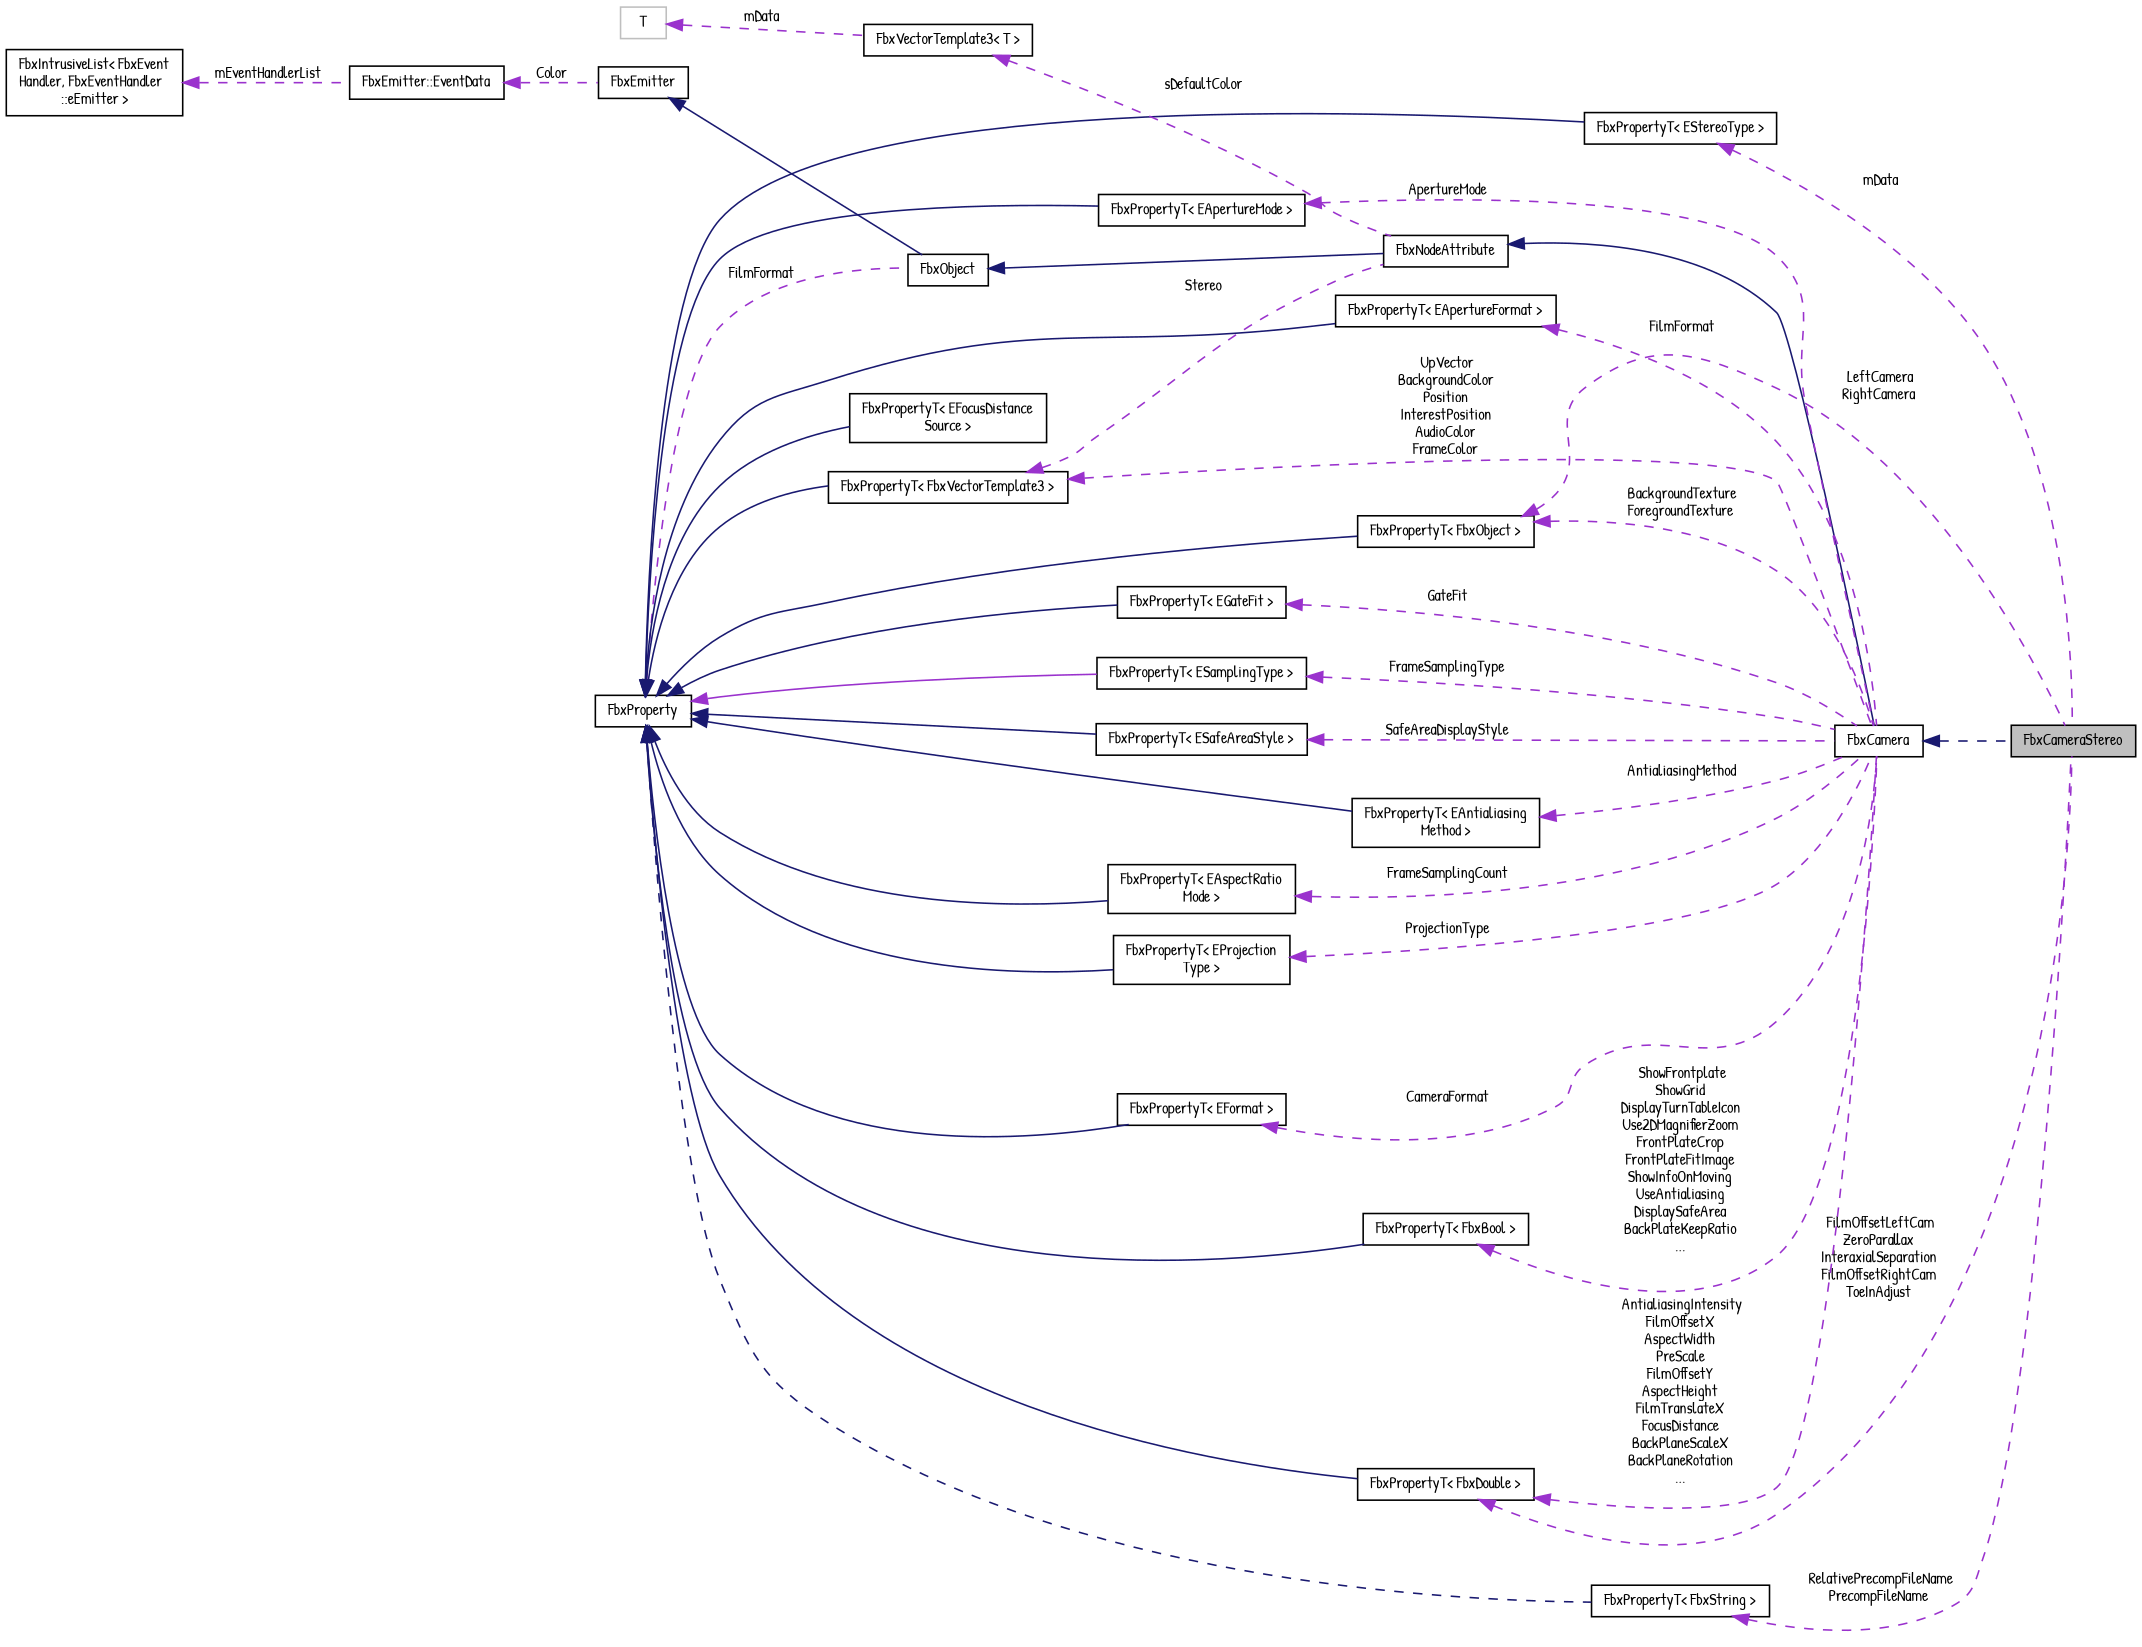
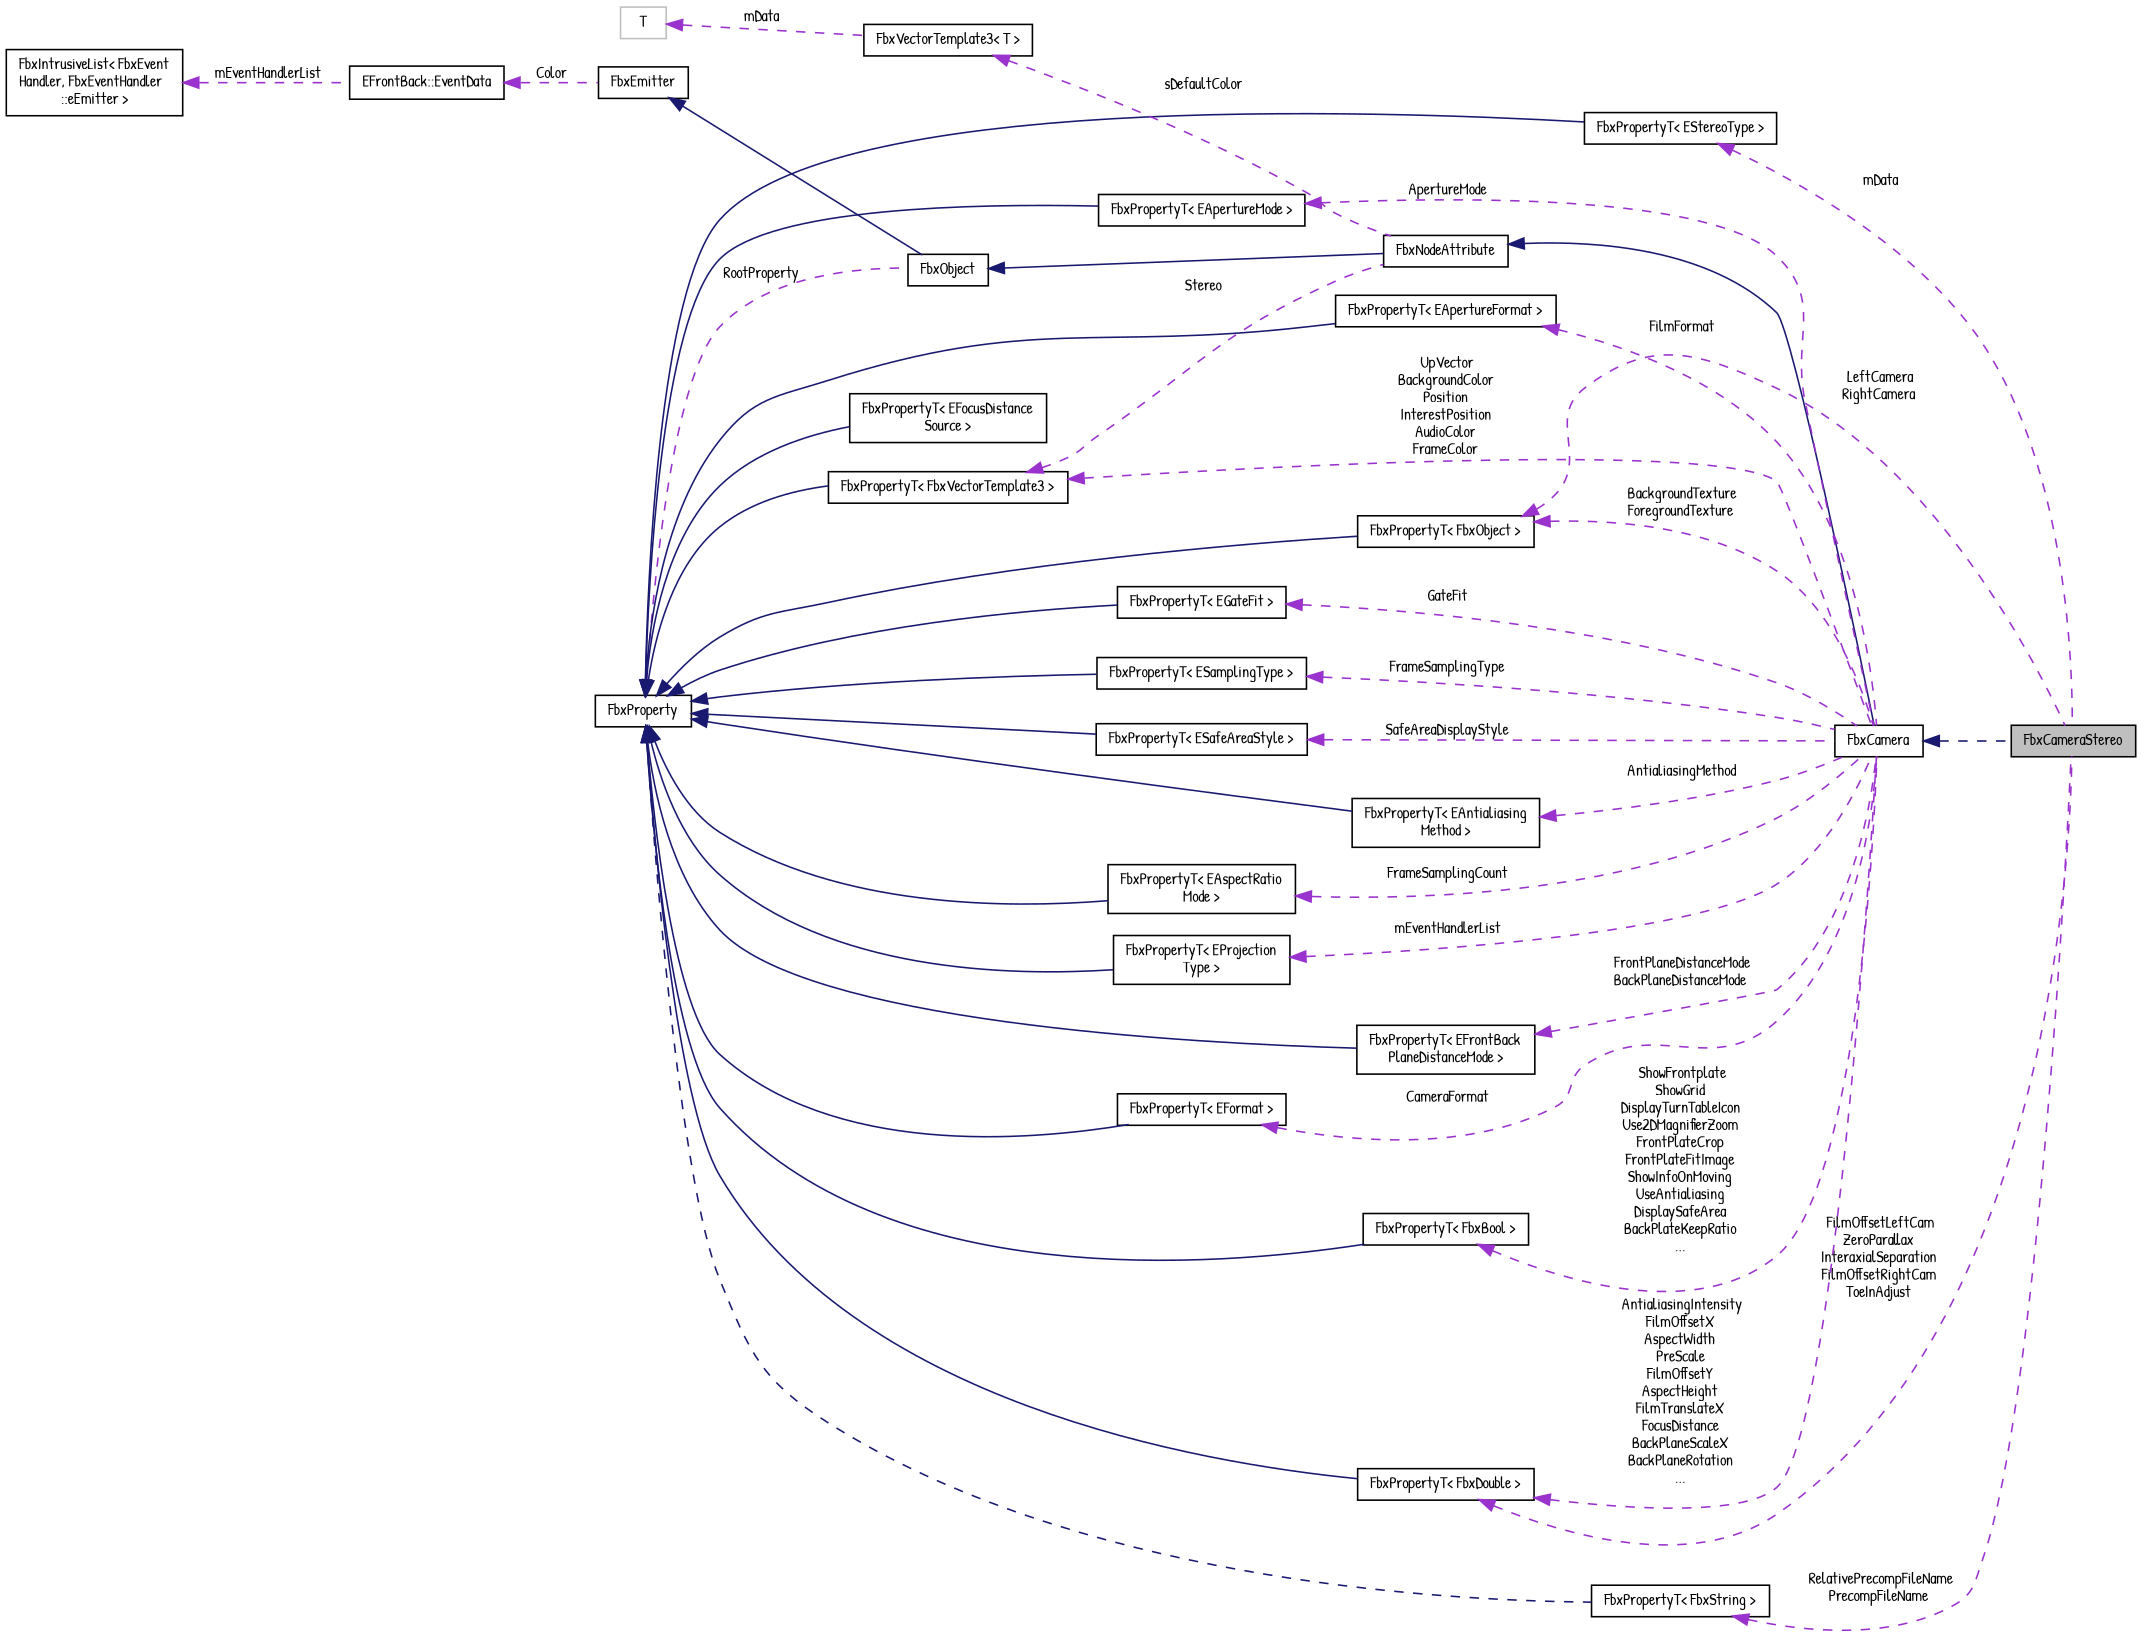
node "FbxEmitter::EventData": label "FbxEmitter::EventData" -> "EFrontBack::EventData"
edge "FbxObject" -> "FbxProperty": label " FilmFormat" -> " RootProperty"
edge "FbxPropertyT< ESamplingType >" -> "FbxProperty": color darkorchid3 -> midnightblue
edge "FbxCamera" -> "FbxPropertyT< EProjection Type >": label " ProjectionType" -> " mEventHandlerList"
node "FbxPropertyT< EFrontBack PlaneDistanceMode >": added
